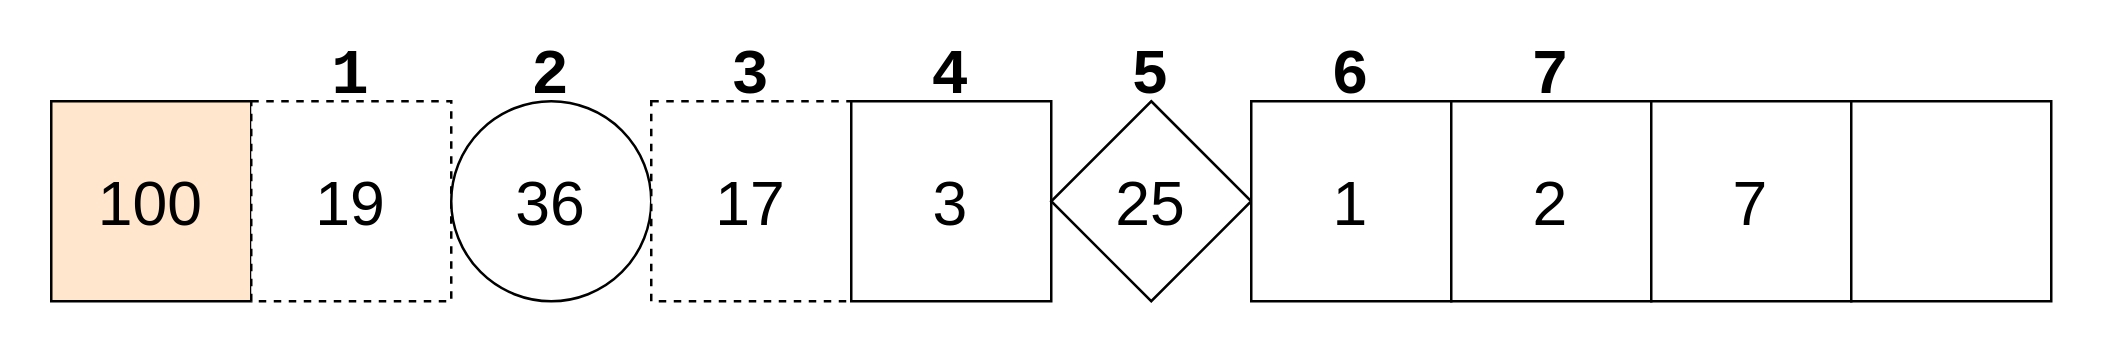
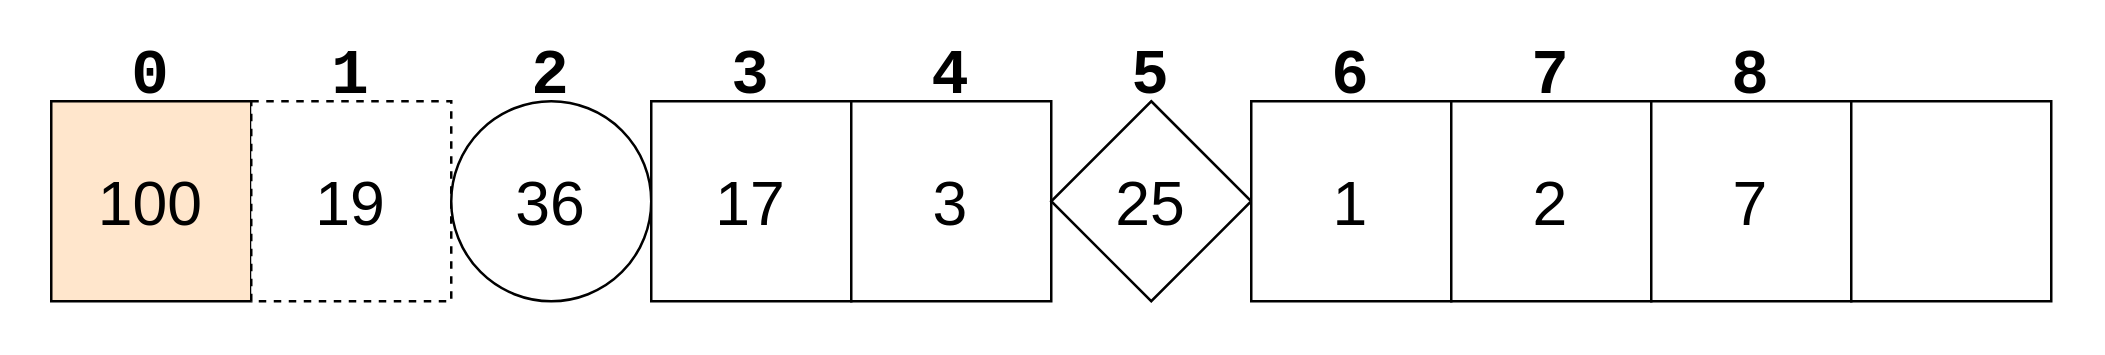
node "0": added
node "8": added
node "17": style dashed -> solid
